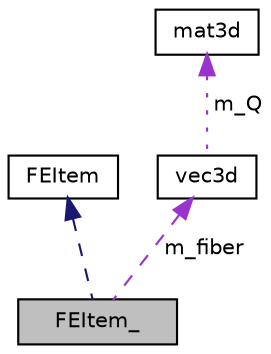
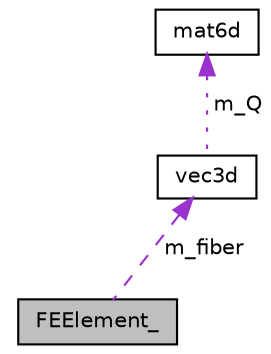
node "mat3d": label "mat3d" -> "mat6d"
node "FEItem": removed
node "FEItem_": label "FEItem_" -> "FEElement_"
